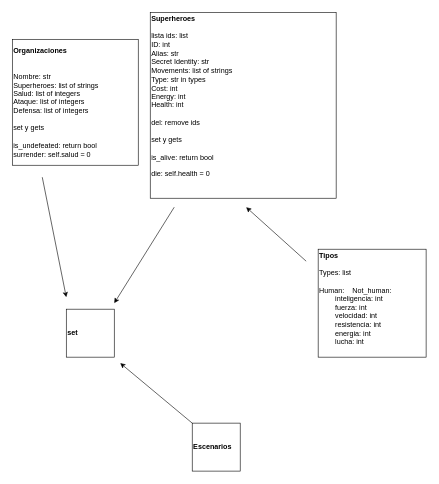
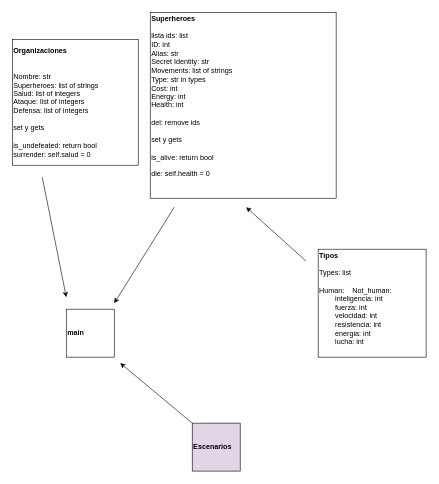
node "set": label "set" -> "main"
node "Escenarios": fillcolor #ffffff -> #e1d5e7
